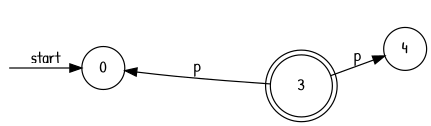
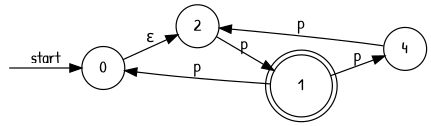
node "2": added
node "3": label "3" -> "1"
